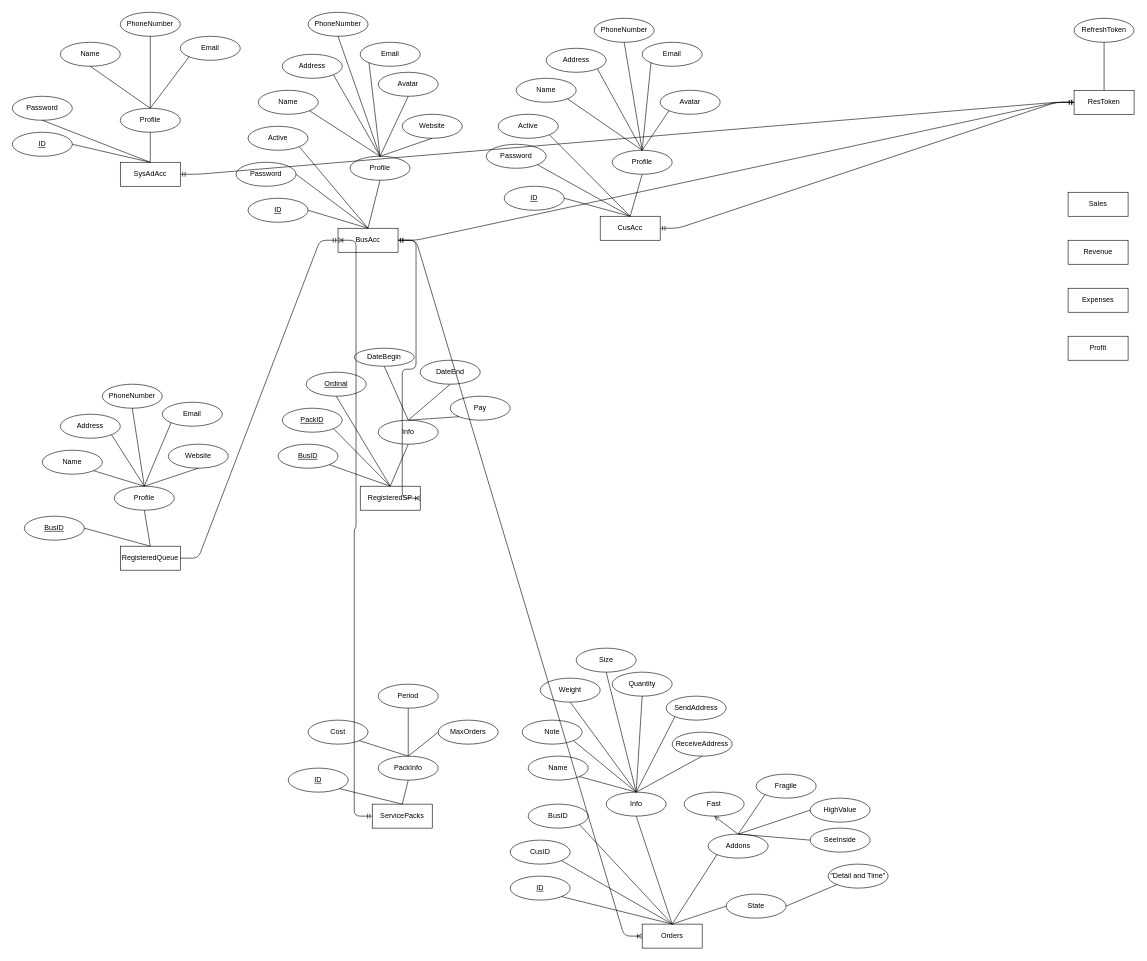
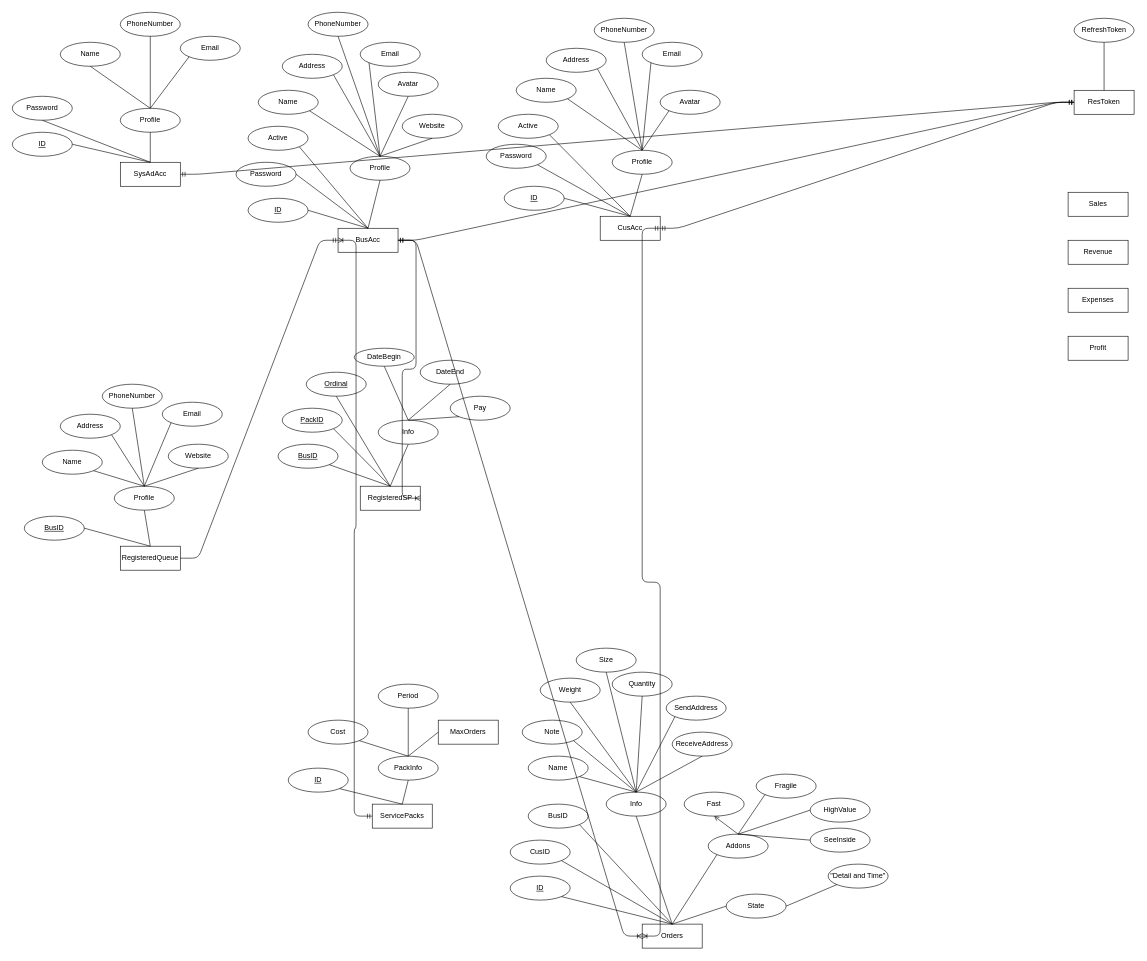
edge "CusAcc" -- "Orders": added
node "MaxOrders": shape ellipse -> rectangle
